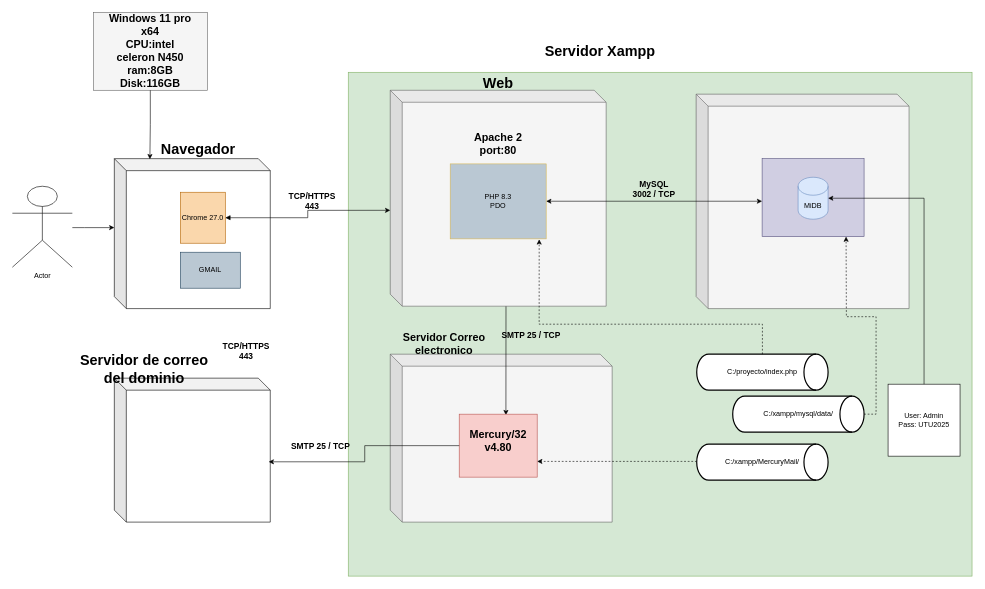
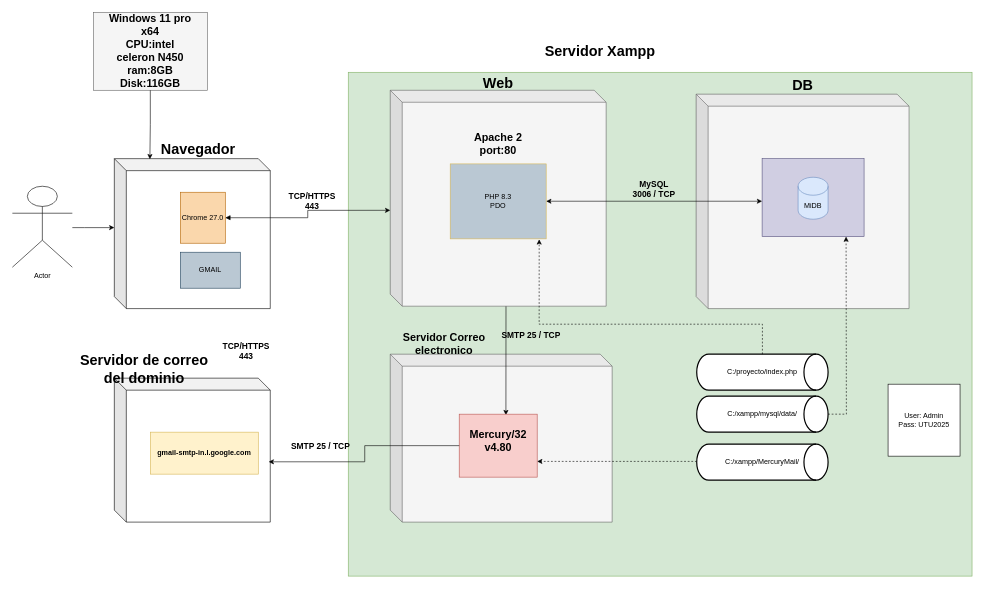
node "DB": added
node "MySQL 3002 / TCP": label "MySQL 3002 / TCP" -> "MySQL 3006 / TCP"
edge "User: Admin Pass: UTU2025" -> "MiDB": removed
node "C:/xampp/mysql/data/": moved (799, 414) -> (763, 414)
node "gmail-smtp-in.l.google.com": added
